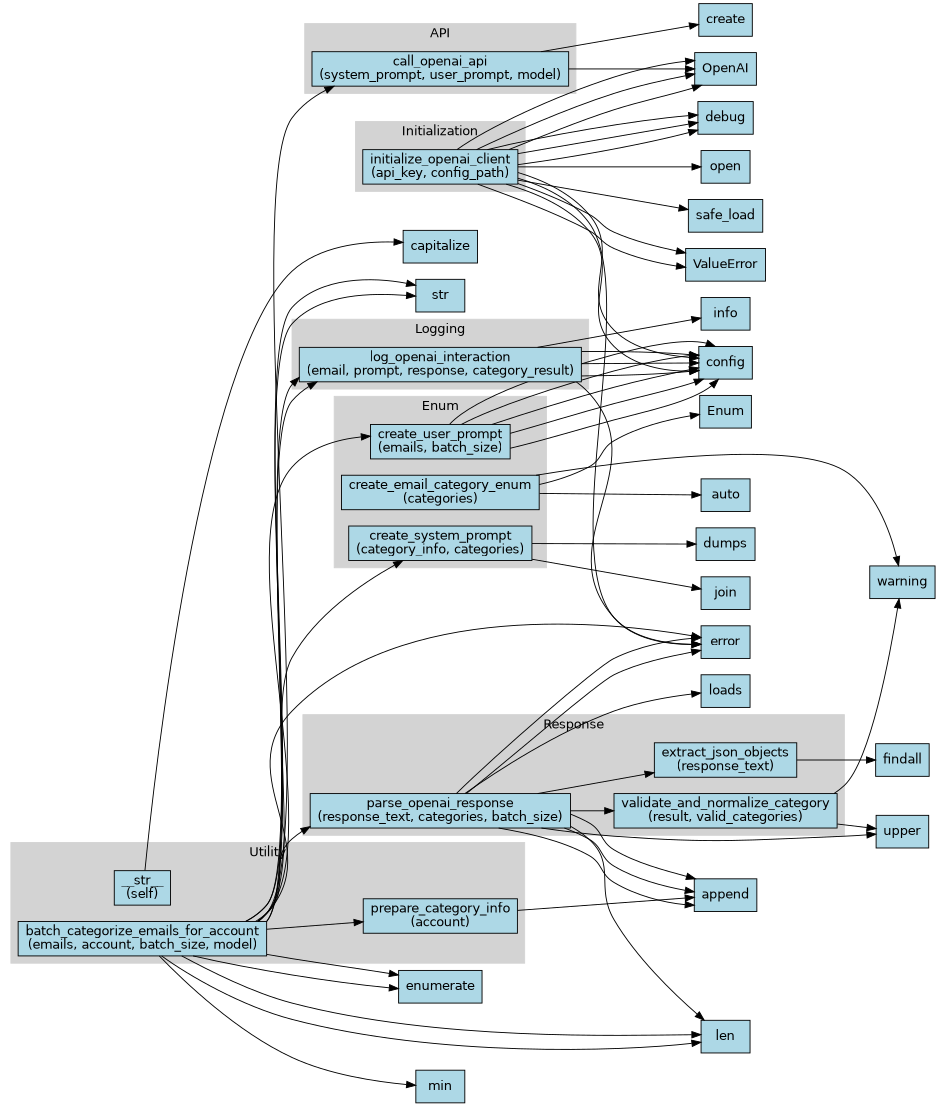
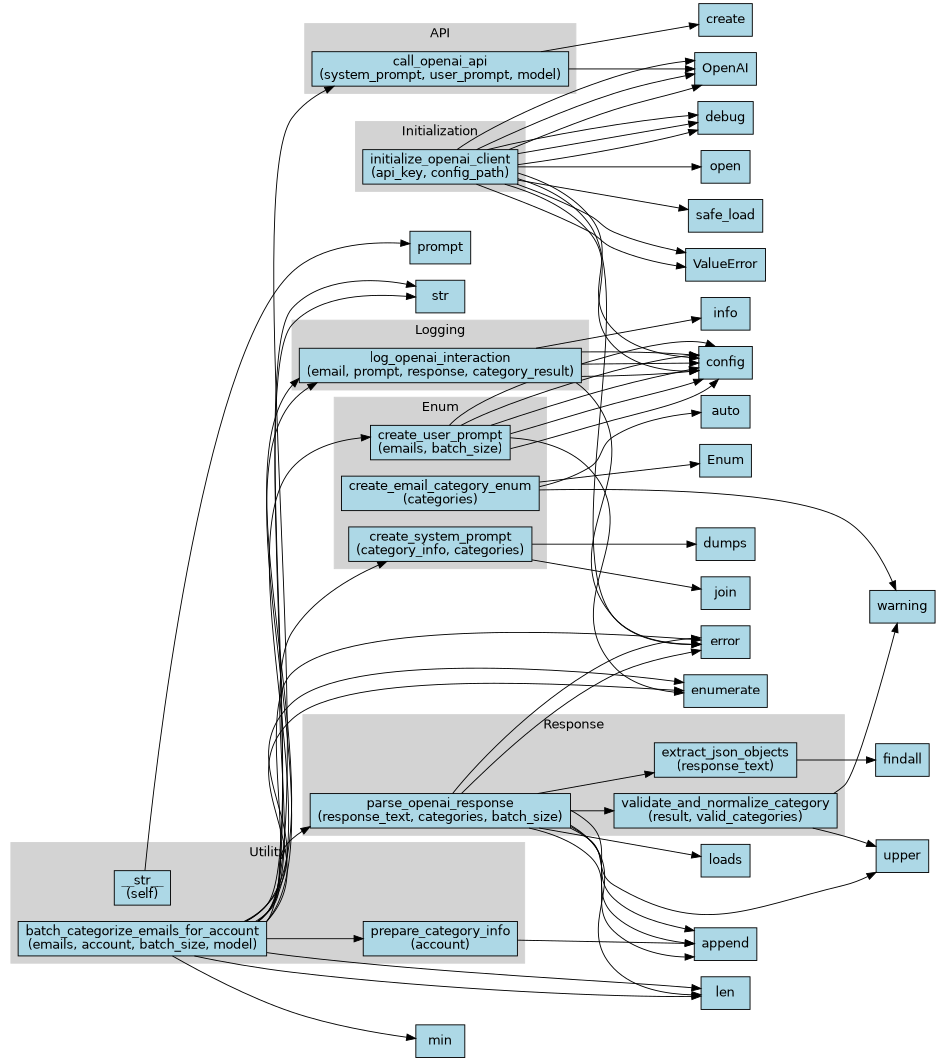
node "capitalize": label "capitalize" -> "prompt"
edge "create_user_prompt (emails, batch_size)" -> "enumerate": added
